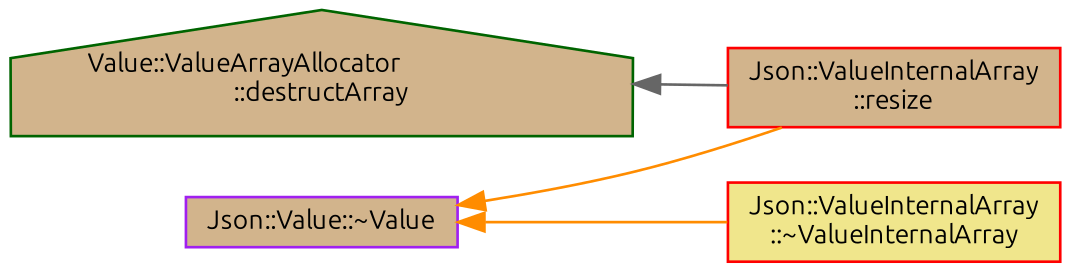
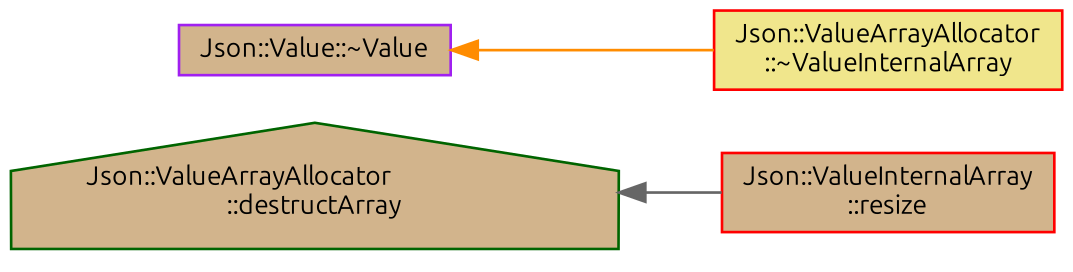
node "Value::ValueArrayAllocator ::destructArray": label "Value::ValueArrayAllocator ::destructArray" -> "Json::ValueArrayAllocator ::destructArray"
edge "Json::ValueInternalArray ::resize" -> "Json::Value::~Value": removed
node "Json::ValueInternalArray ::~ValueInternalArray": label "Json::ValueInternalArray ::~ValueInternalArray" -> "Json::ValueArrayAllocator ::~ValueInternalArray"
